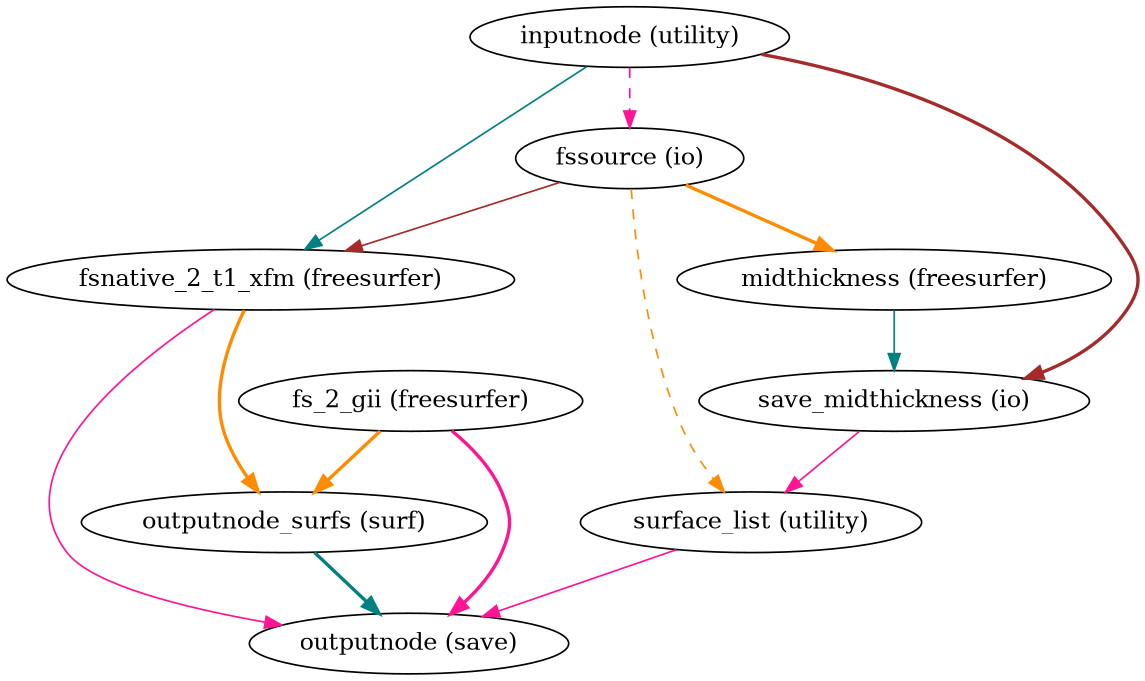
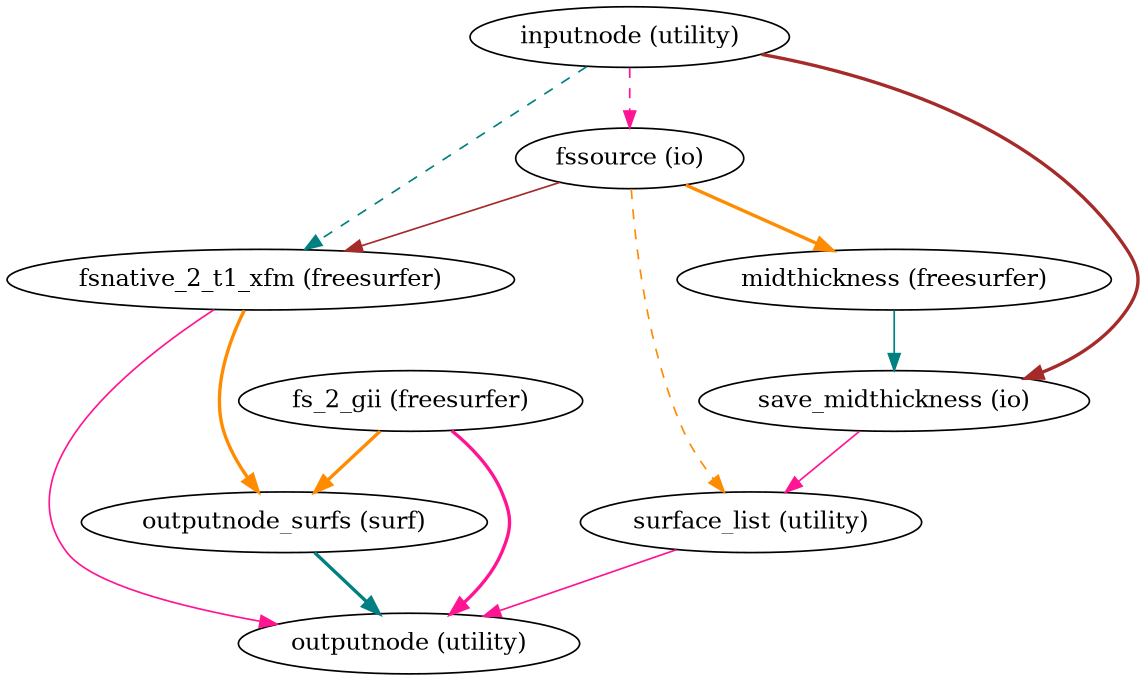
edge "inputnode (utility)" -> "fsnative_2_t1_xfm (freesurfer)": style solid -> dashed
node "outputnode (save)": label "outputnode (save)" -> "outputnode (utility)"
